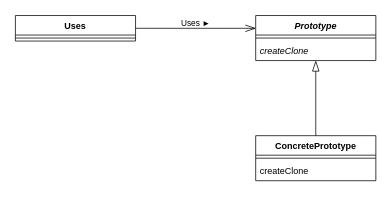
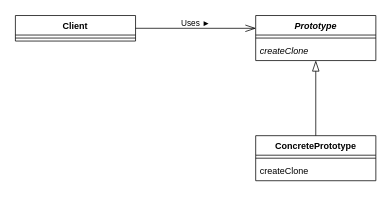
node "Uses": label "Uses" -> "Client"
